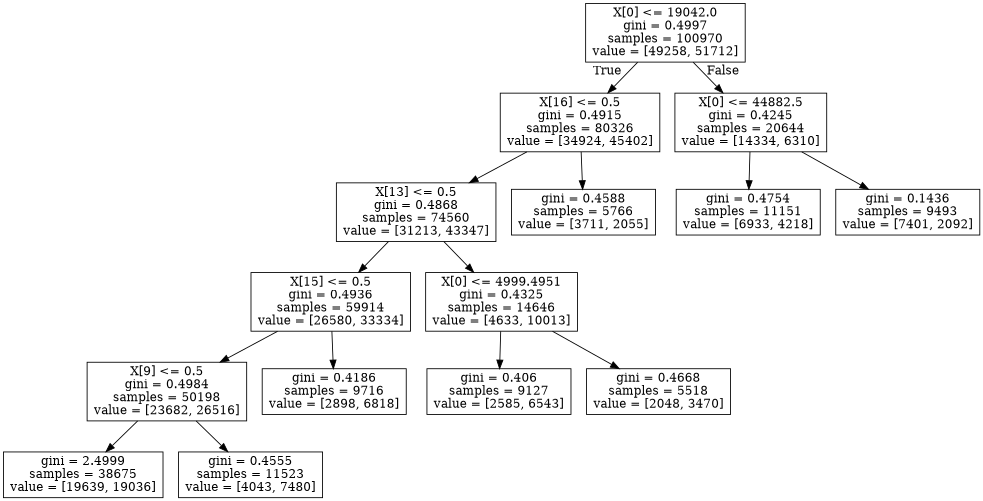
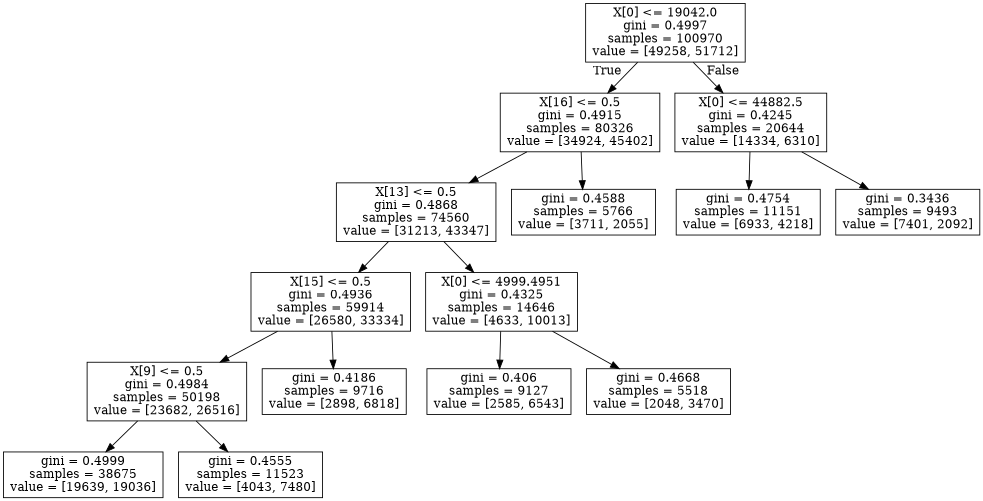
node "gini = 0.1436 samples = 9493 value = [7401, 2092]": label "gini = 0.1436 samples = 9493 value = [7401, 2092]" -> "gini = 0.3436 samples = 9493 value = [7401, 2092]"
node "gini = 2.4999 samples = 38675 value = [19639, 19036]": label "gini = 2.4999 samples = 38675 value = [19639, 19036]" -> "gini = 0.4999 samples = 38675 value = [19639, 19036]"
